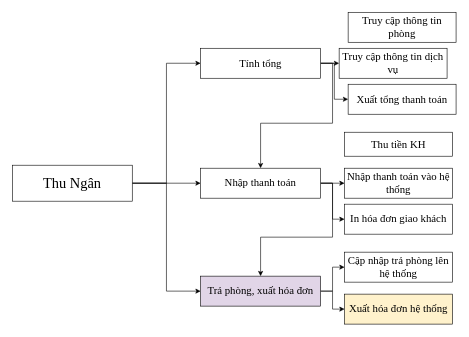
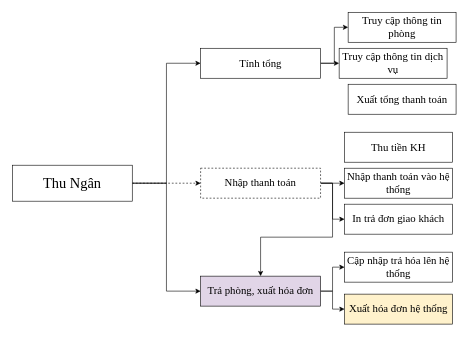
edge "Tính tổng" -> "Xuất tổng thanh toán": removed
edge "Tính tổng" -> "Nhập thanh toán": now "Tính tổng" -> "Truy cập thông tin phòng"
node "Thu tiền KH": size 108x24 -> 108x30
edge "Thu Ngân" -> "Nhập thanh toán": style solid -> dashed
node "Nhập thanh toán": style solid -> dashed
node "In hóa đơn giao khách": label "In hóa đơn giao khách" -> "In trả đơn giao khách"
node "Cập nhập trả phòng lên hệ thống": label "Cập nhập trả phòng lên hệ thống" -> "Cập nhập trả hóa lên hệ thống"
